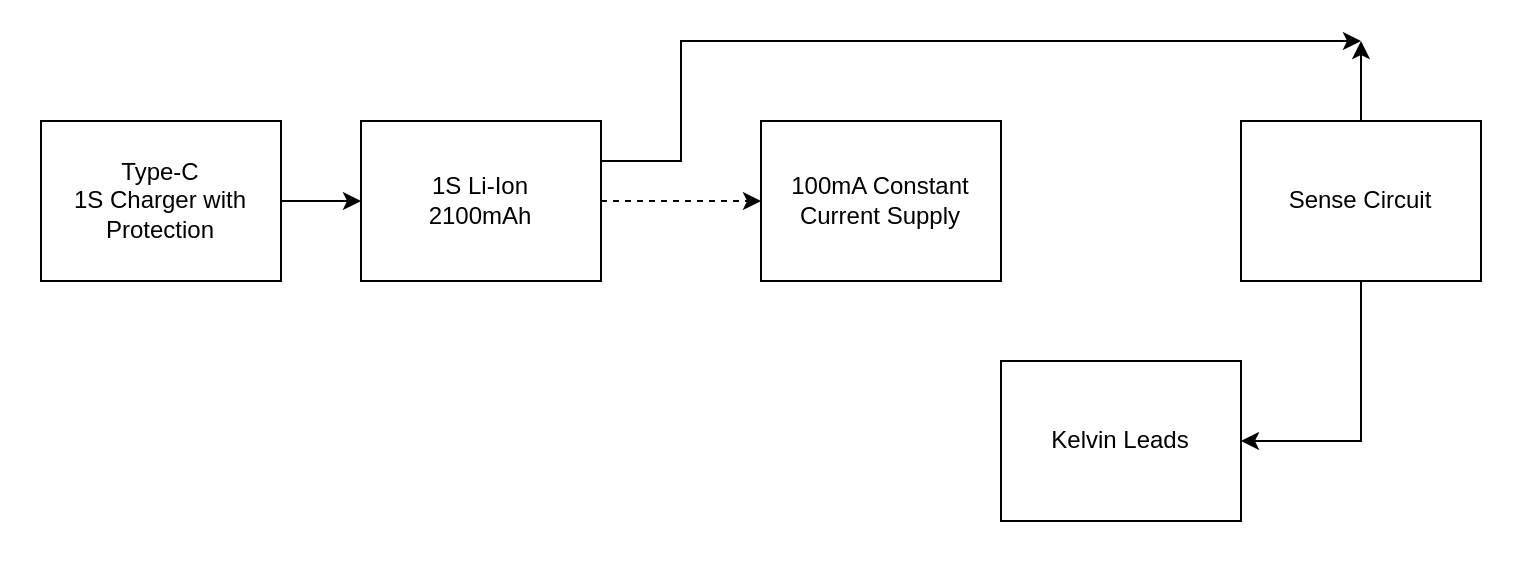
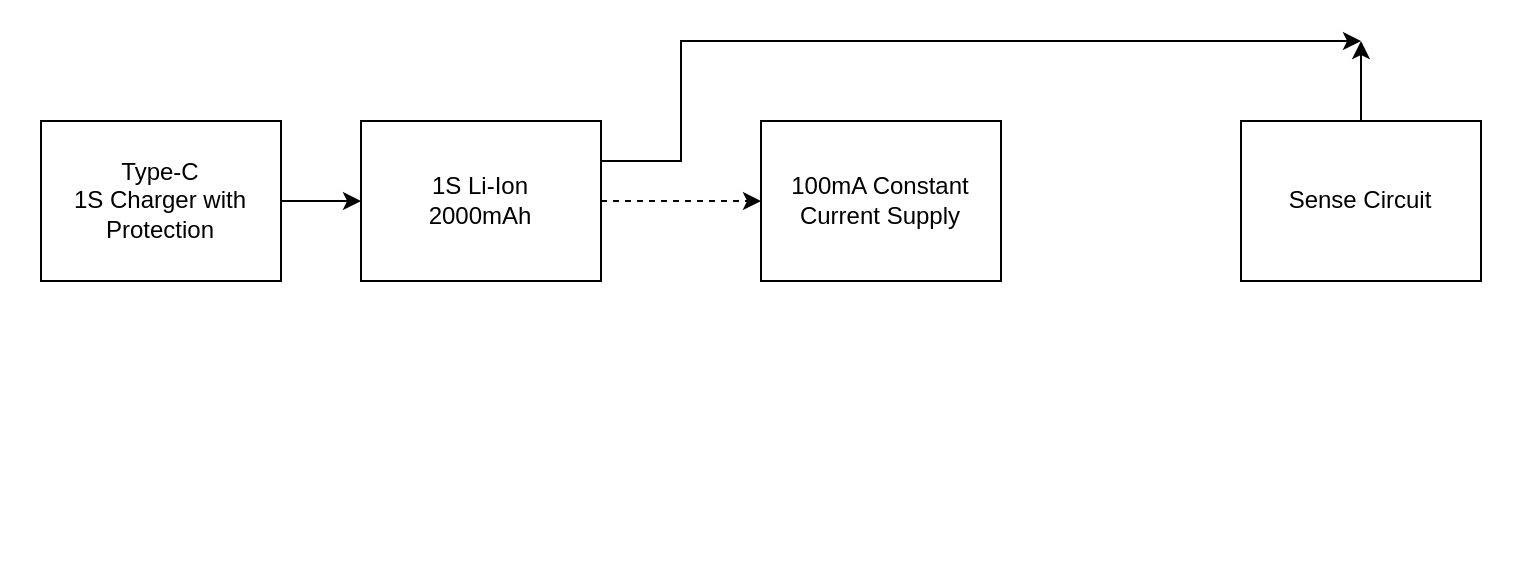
node "1S Li-Ion 2100mAh": label "1S Li-Ion 2100mAh" -> "1S Li-Ion 2000mAh"
edge "Sense Circuit" -> "Kelvin Leads": removed
node "Kelvin Leads": removed
